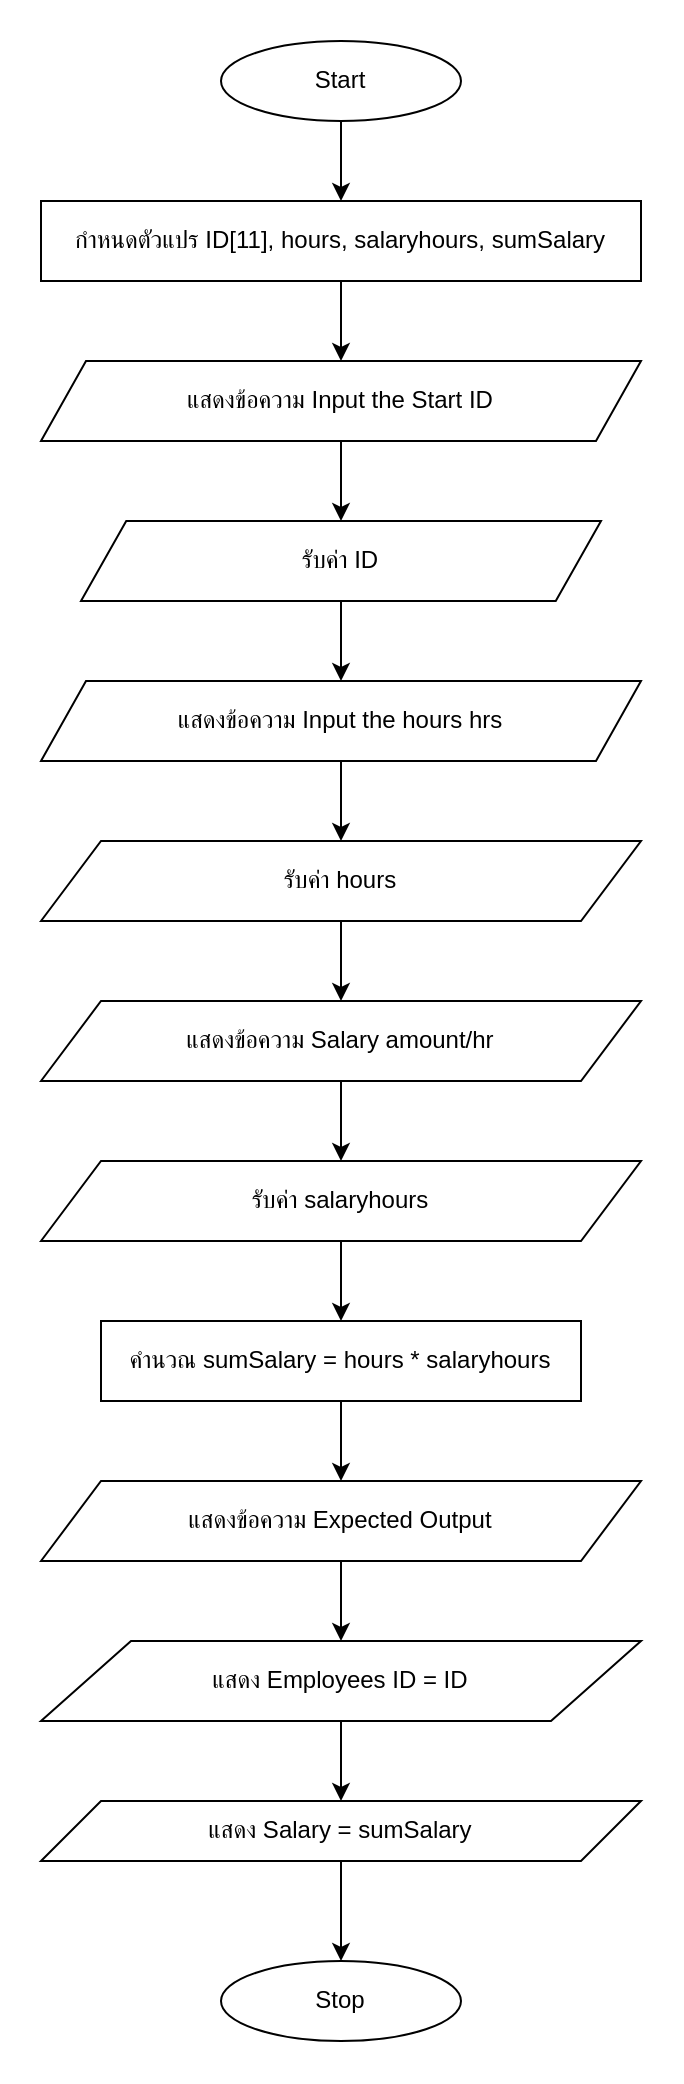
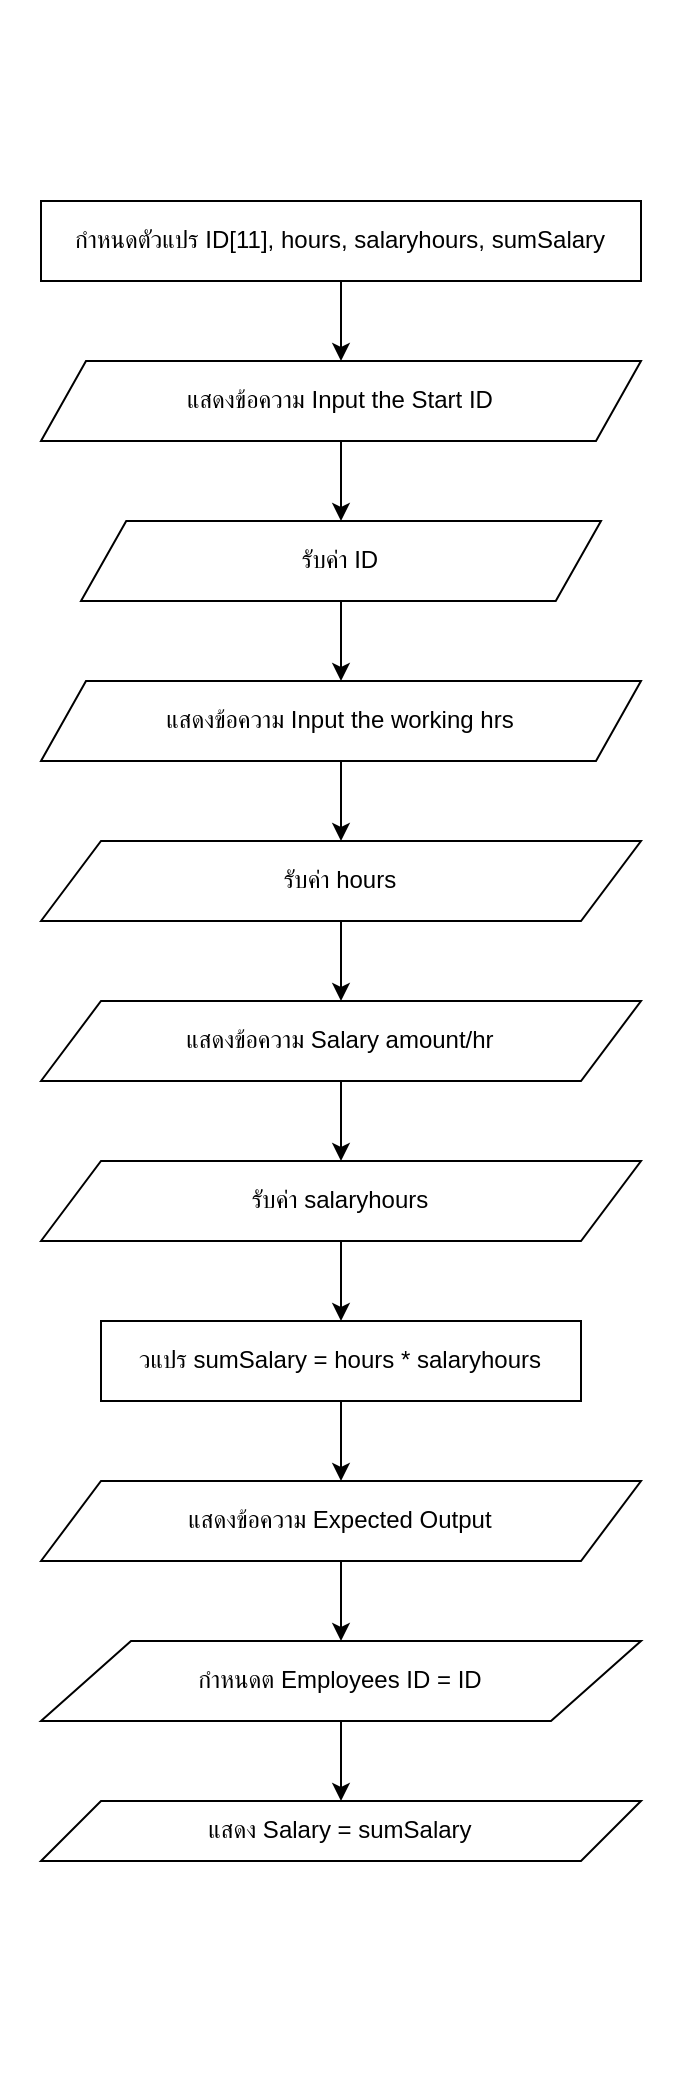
node "Start": removed
edge "Start" -> "กำหนดตัวแปร ID[11], hours, salaryhours, sumSalary": removed
node "แสดงข้อความ Input the hours hrs": label "แสดงข้อความ Input the hours hrs" -> "แสดงข้อความ Input the working hrs"
node "คำนวณ sumSalary = hours * salaryhours": label "คำนวณ sumSalary = hours * salaryhours" -> "วแปร sumSalary = hours * salaryhours"
node "แสดง Employees ID = ID": label "แสดง Employees ID = ID" -> "กำหนดต Employees ID = ID"
edge "แสดง Salary = sumSalary" -> "Stop": removed
node "Stop": removed
